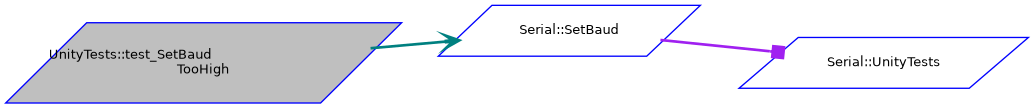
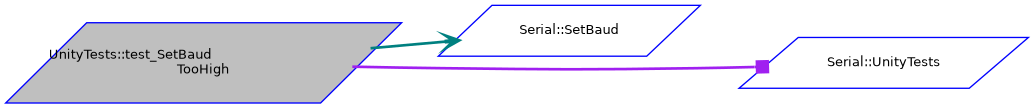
edge "Serial::SetBaud" -> "Serial::UnityTests": now "UnityTests::test_SetBaud TooHigh" -> "Serial::UnityTests"
